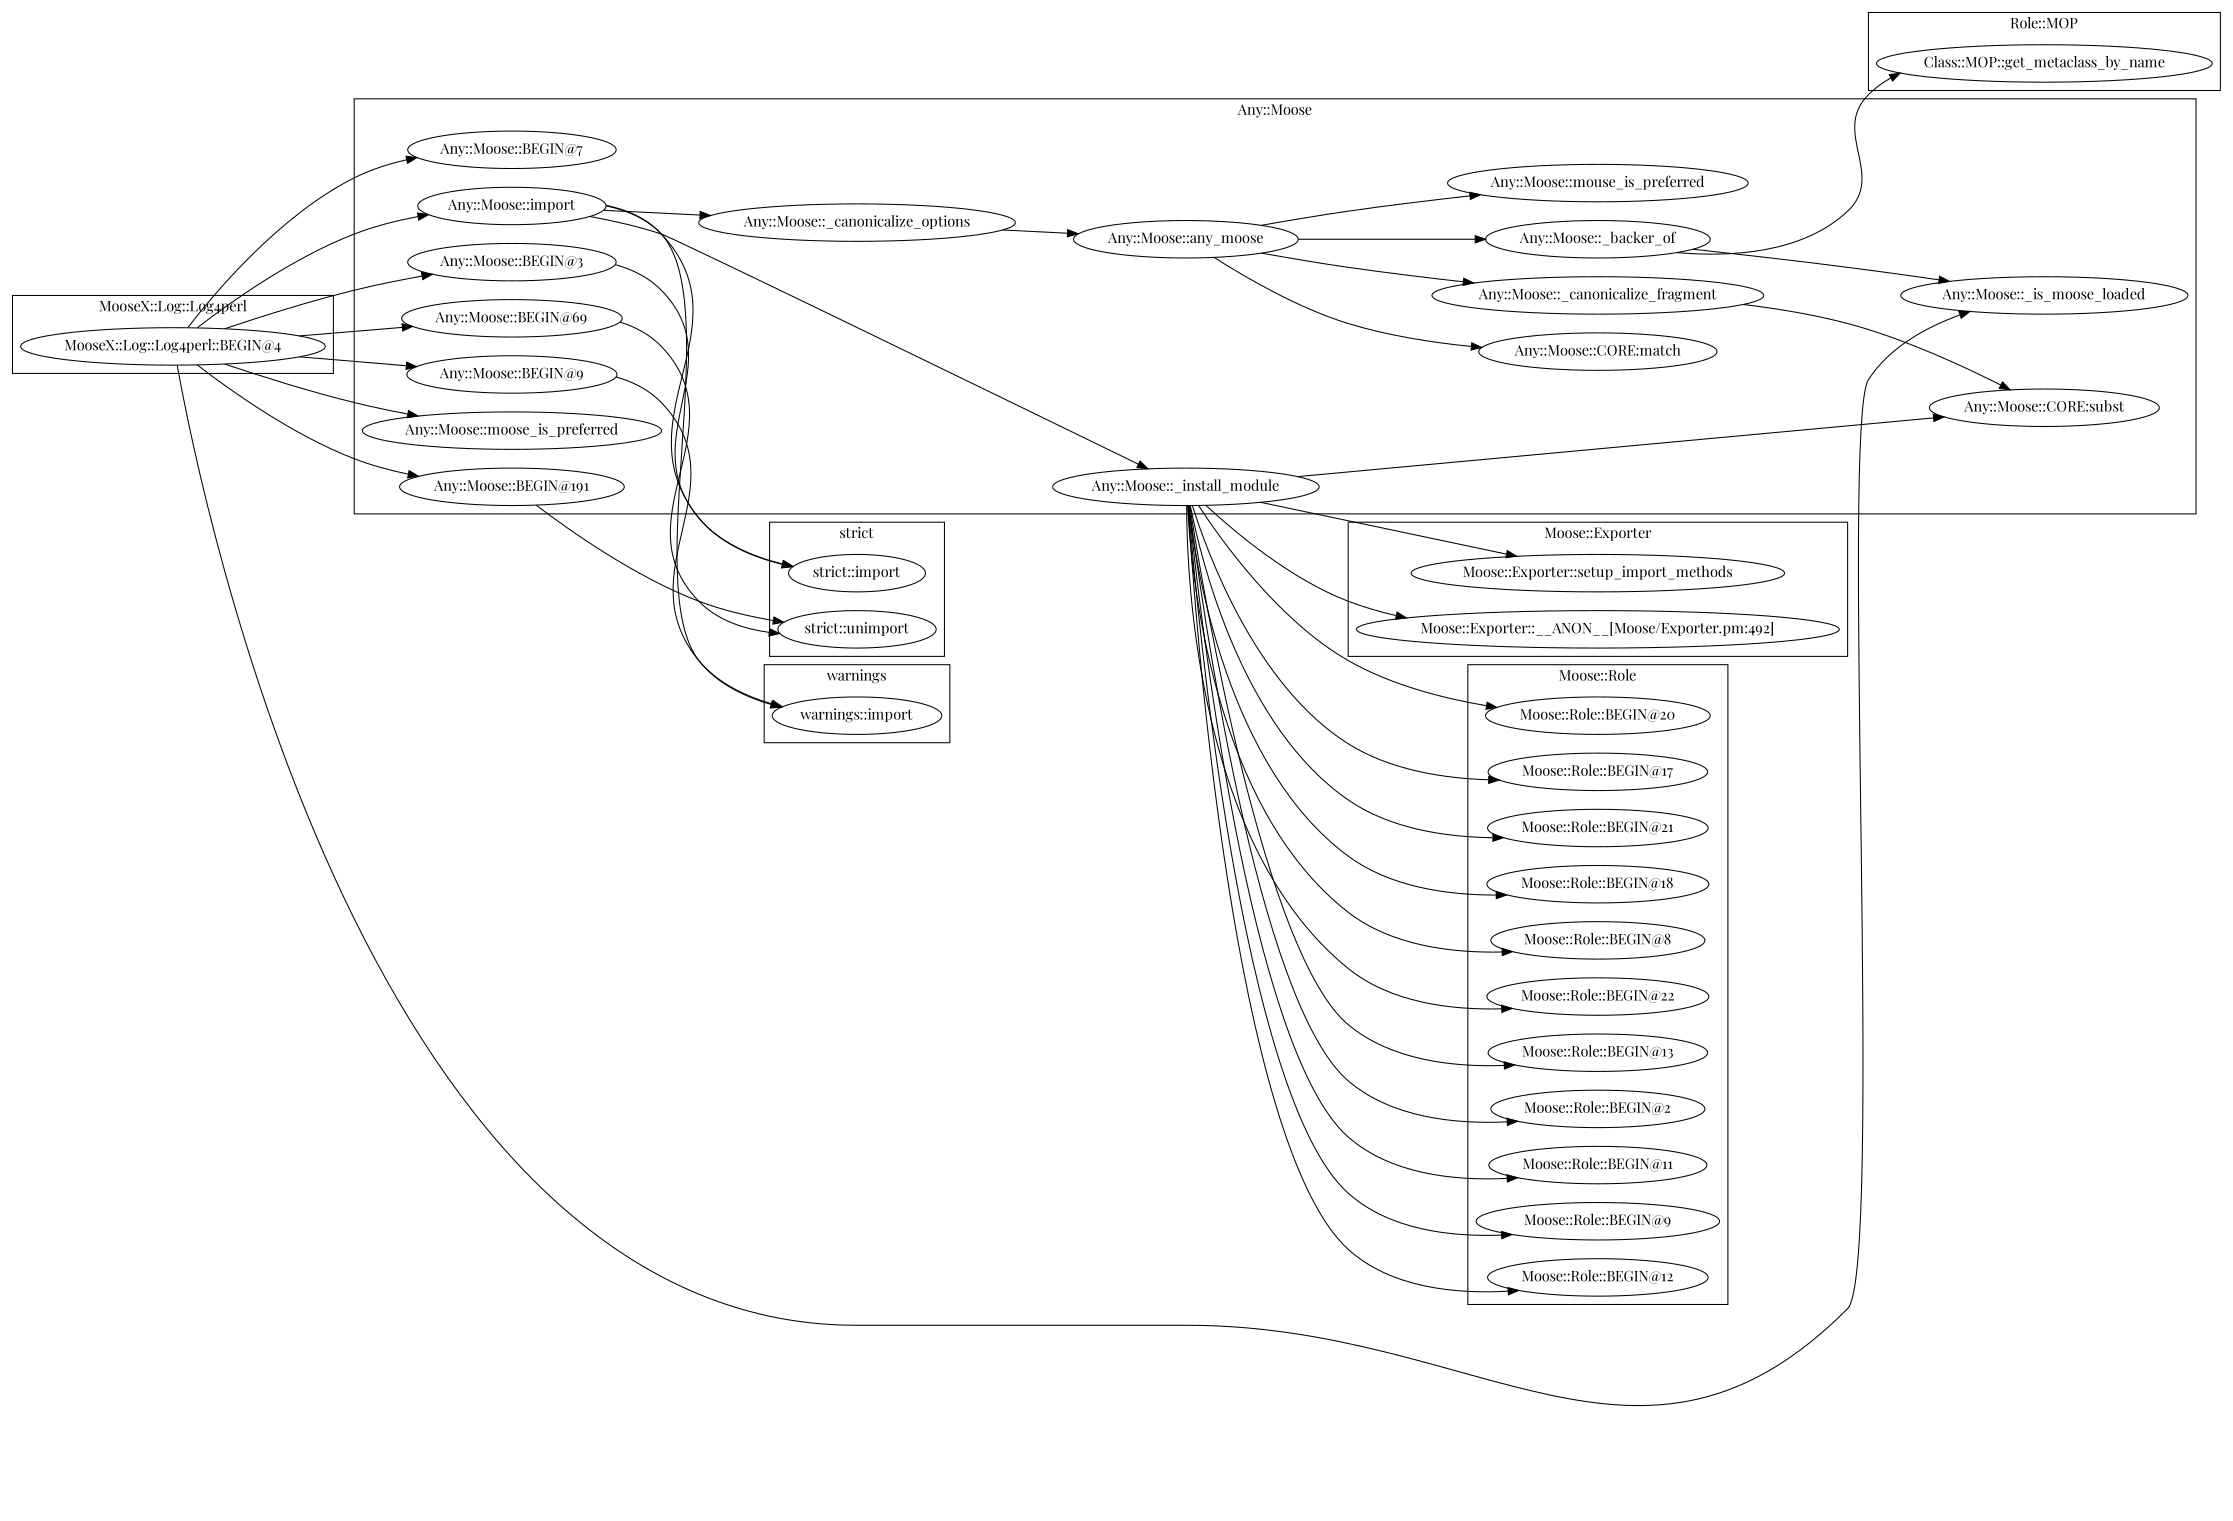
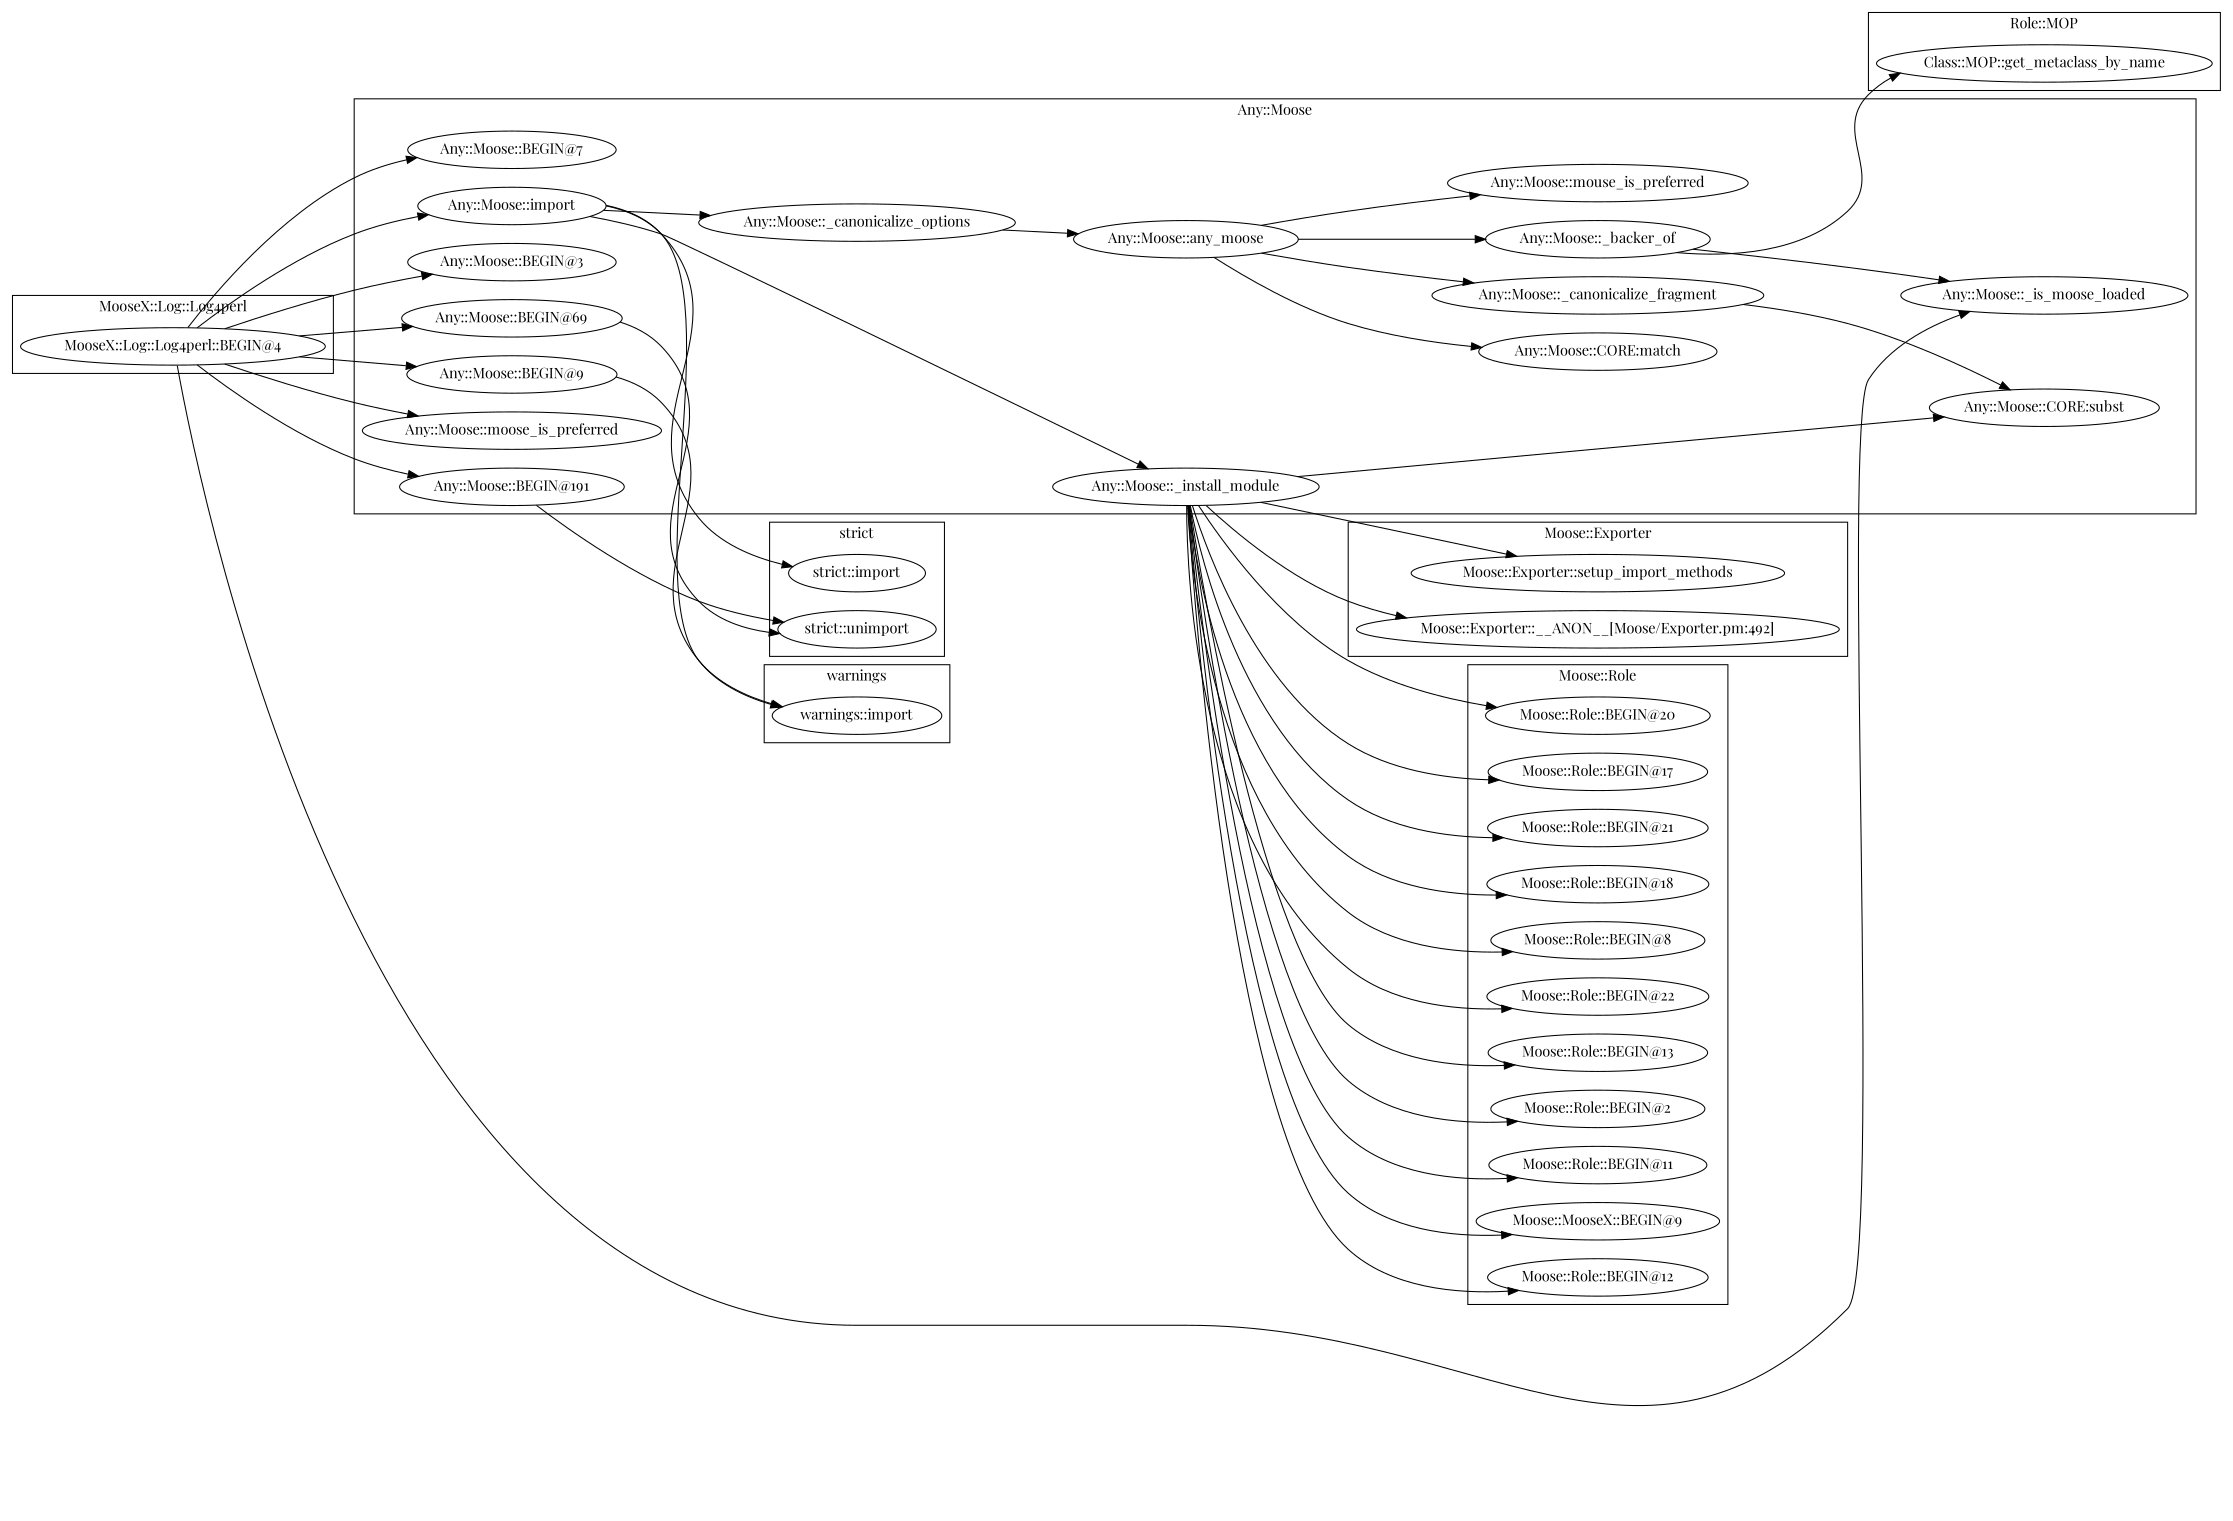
edge "Any::Moose::BEGIN@3" -> "strict::import": removed
node "Moose::Role::BEGIN@9": label "Moose::Role::BEGIN@9" -> "Moose::MooseX::BEGIN@9"
